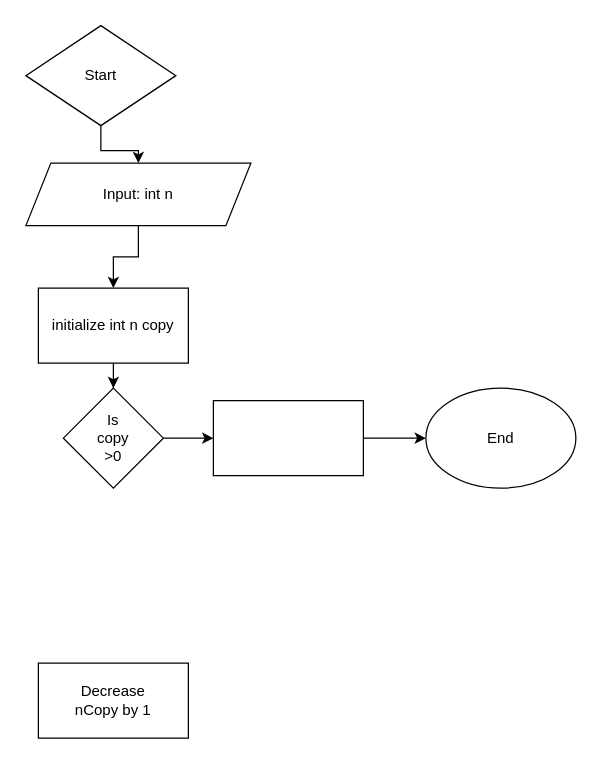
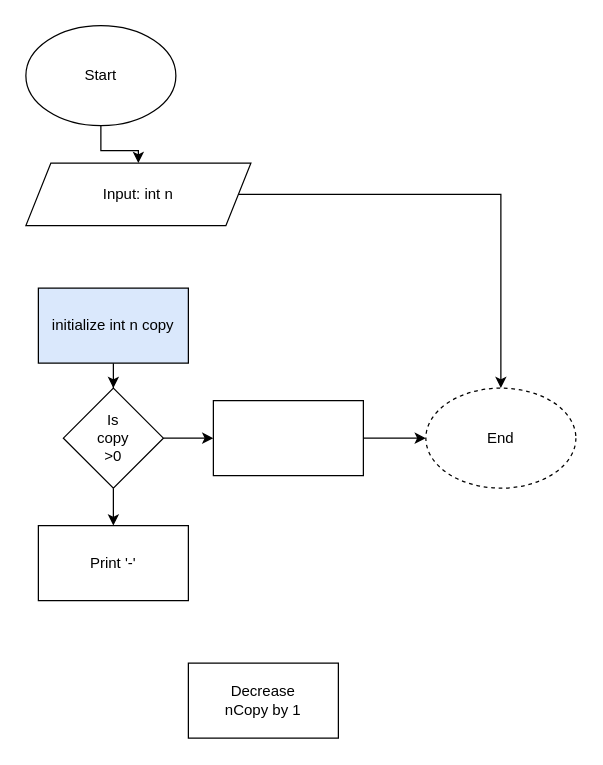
node "Start": shape diamond -> ellipse
edge "Input: int n" -> "initialize int n copy": now "Input: int n" -> "End"
node "initialize int n copy": fillcolor #ffffff -> #dae8fc
node "End": style solid -> dashed
edge "Is copy >0" -> "Print '-'": added
node "Print '-'": added
node "Decrease nCopy by 1": moved (113, 701) -> (263, 701)
